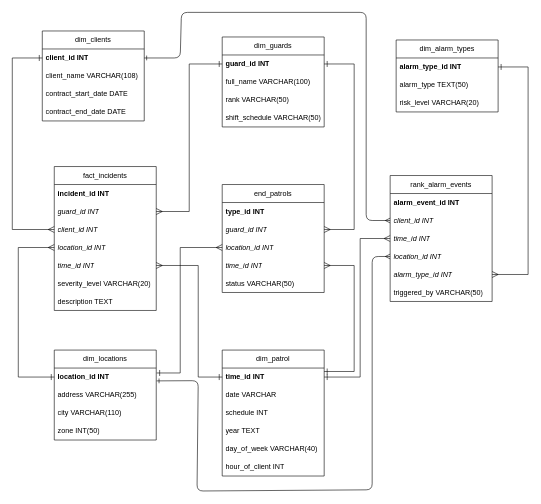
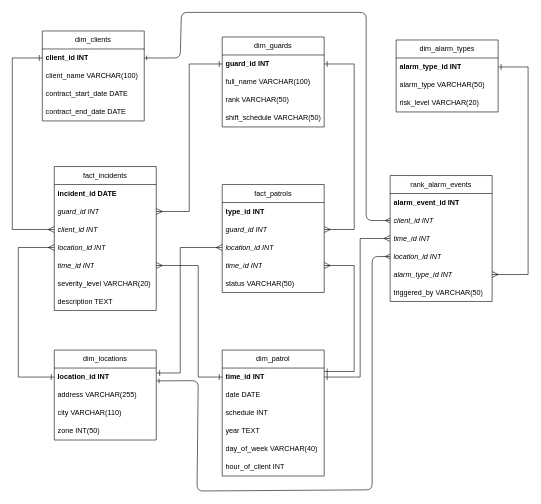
node "client_name VARCHAR(108)": label "client_name VARCHAR(108)" -> "client_name VARCHAR(100)"
node "alarm_type TEXT(50)": label "alarm_type TEXT(50)" -> "alarm_type VARCHAR(50)"
node "incident_id INT": label "incident_id INT" -> "incident_id DATE"
node "end_patrols": label "end_patrols" -> "fact_patrols"
node "date VARCHAR": label "date VARCHAR" -> "date DATE"
